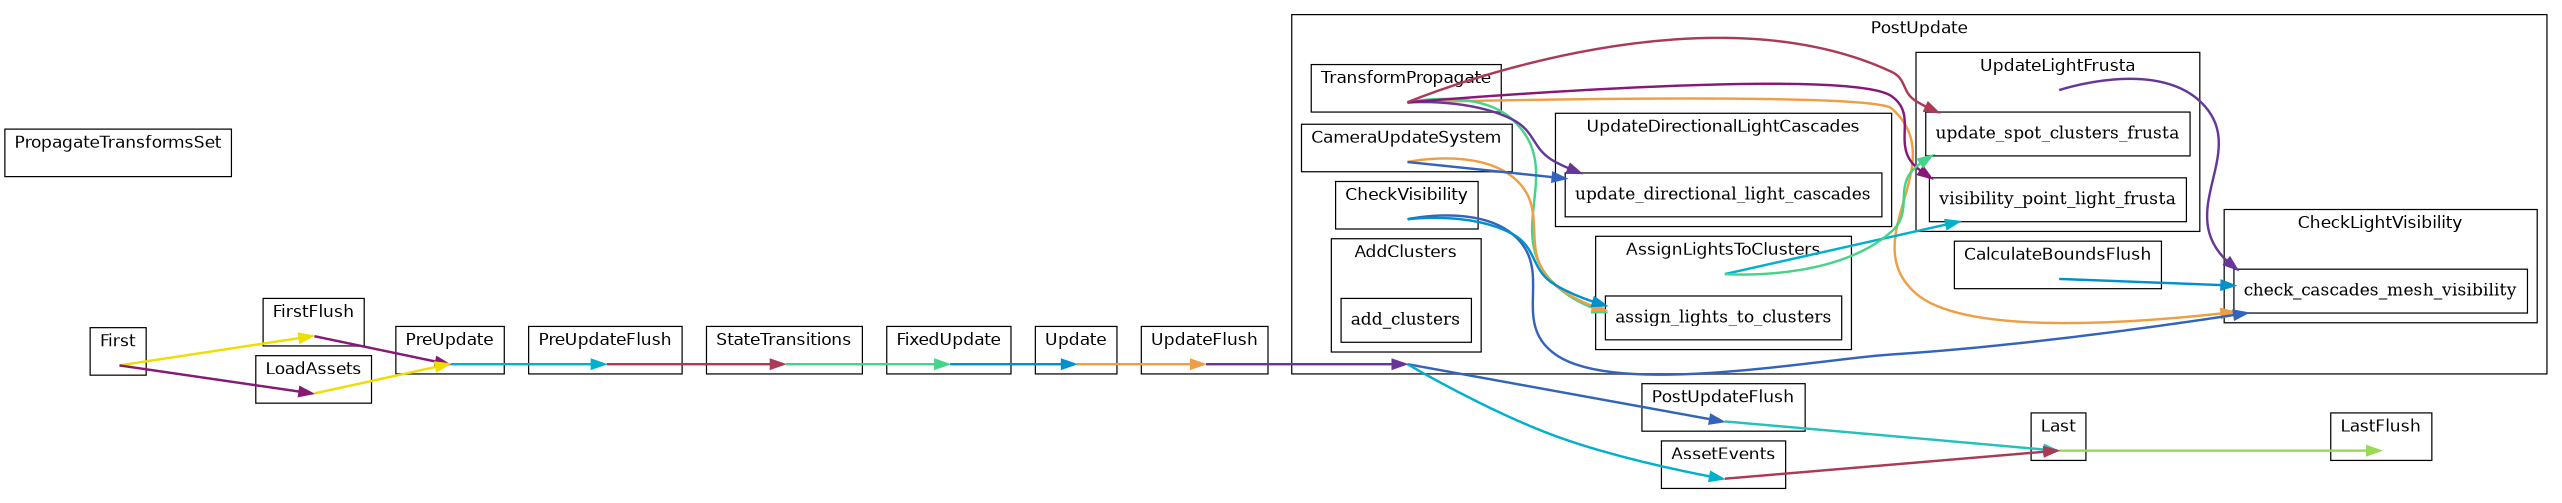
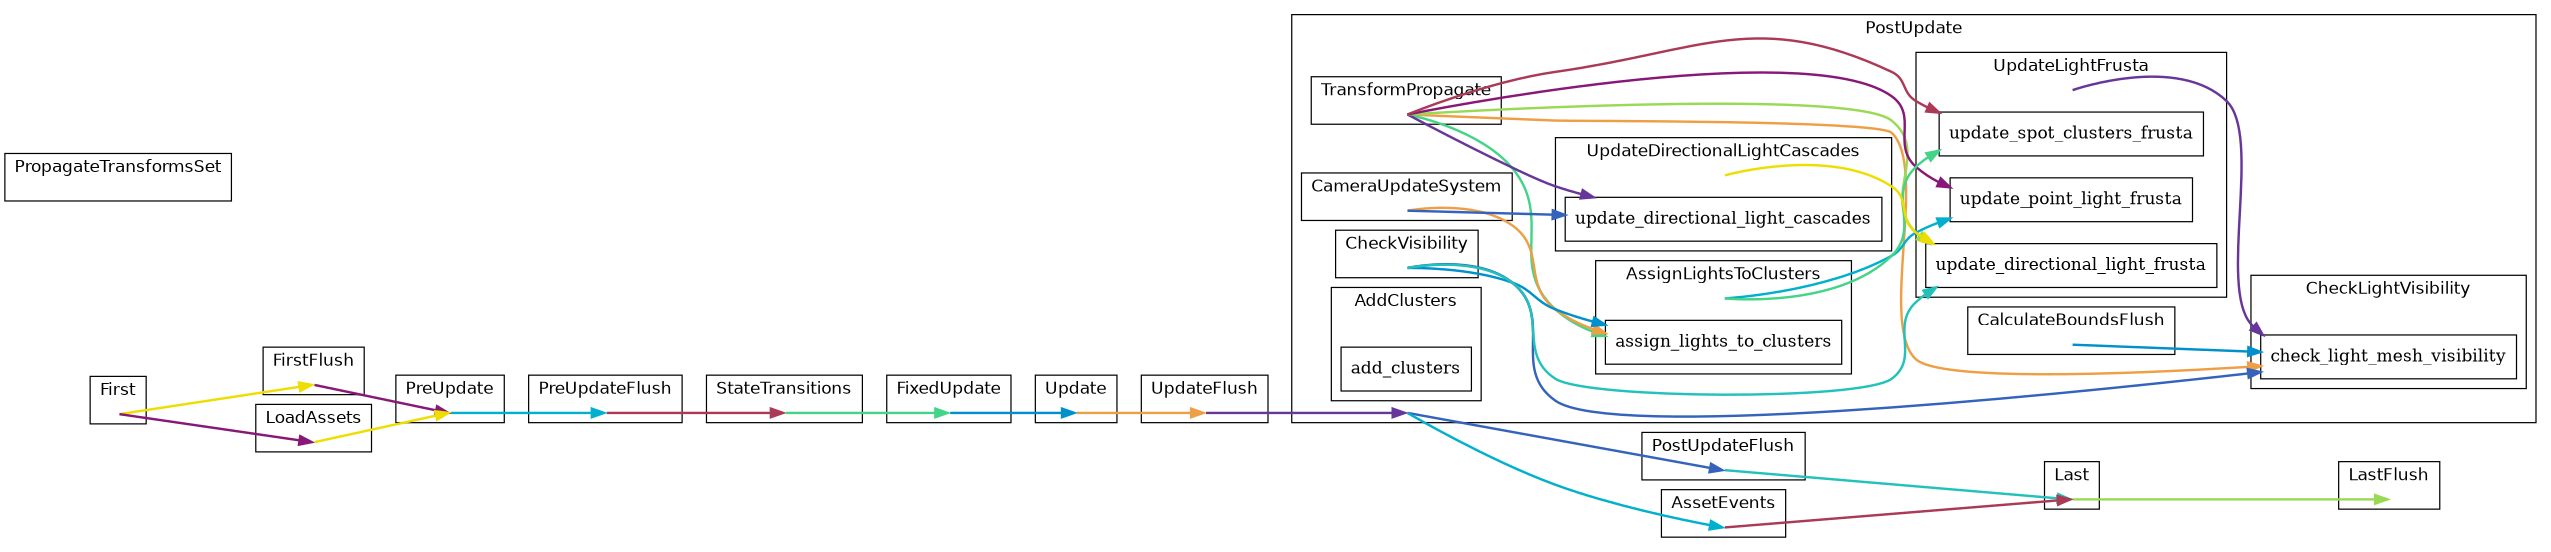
node "visibility_point_light_frusta": label "visibility_point_light_frusta" -> "update_point_light_frusta"
node "update_directional_light_frusta": added
node "check_cascades_mesh_visibility": label "check_cascades_mesh_visibility" -> "check_light_mesh_visibility"
